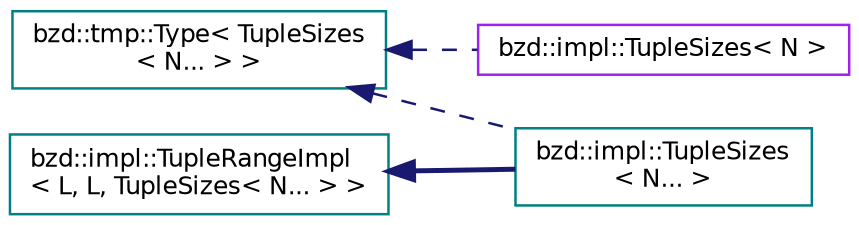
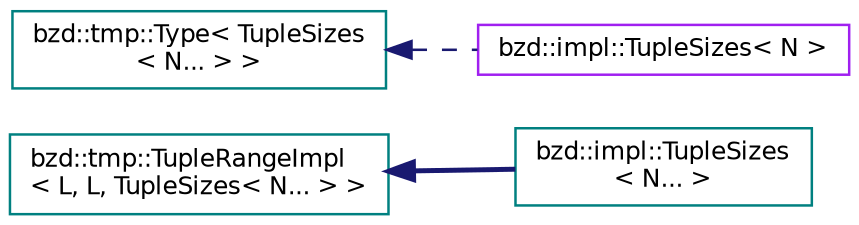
edge "bzd::impl::TupleSizes < N... >" -> "bzd::tmp::Type< TupleSizes < N... > >": removed
node "bzd::impl::TupleRangeImpl < L, L, TupleSizes< N... > >": label "bzd::impl::TupleRangeImpl < L, L, TupleSizes< N... > >" -> "bzd::tmp::TupleRangeImpl < L, L, TupleSizes< N... > >"
